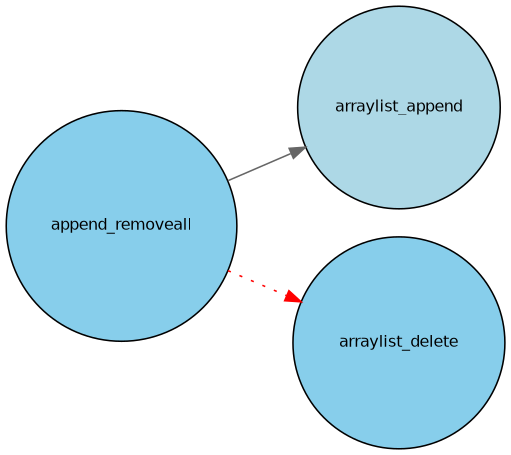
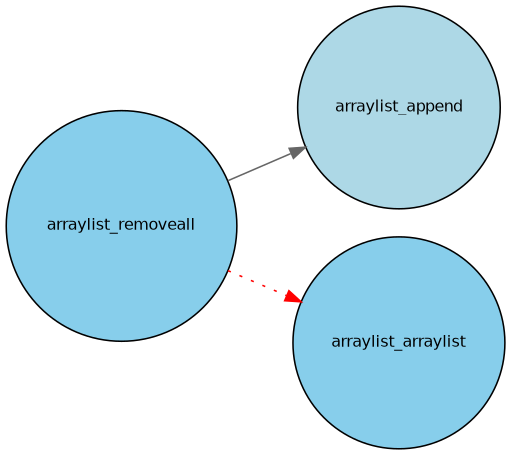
node "append_removeall": label "append_removeall" -> "arraylist_removeall"
node "arraylist_delete": label "arraylist_delete" -> "arraylist_arraylist"
